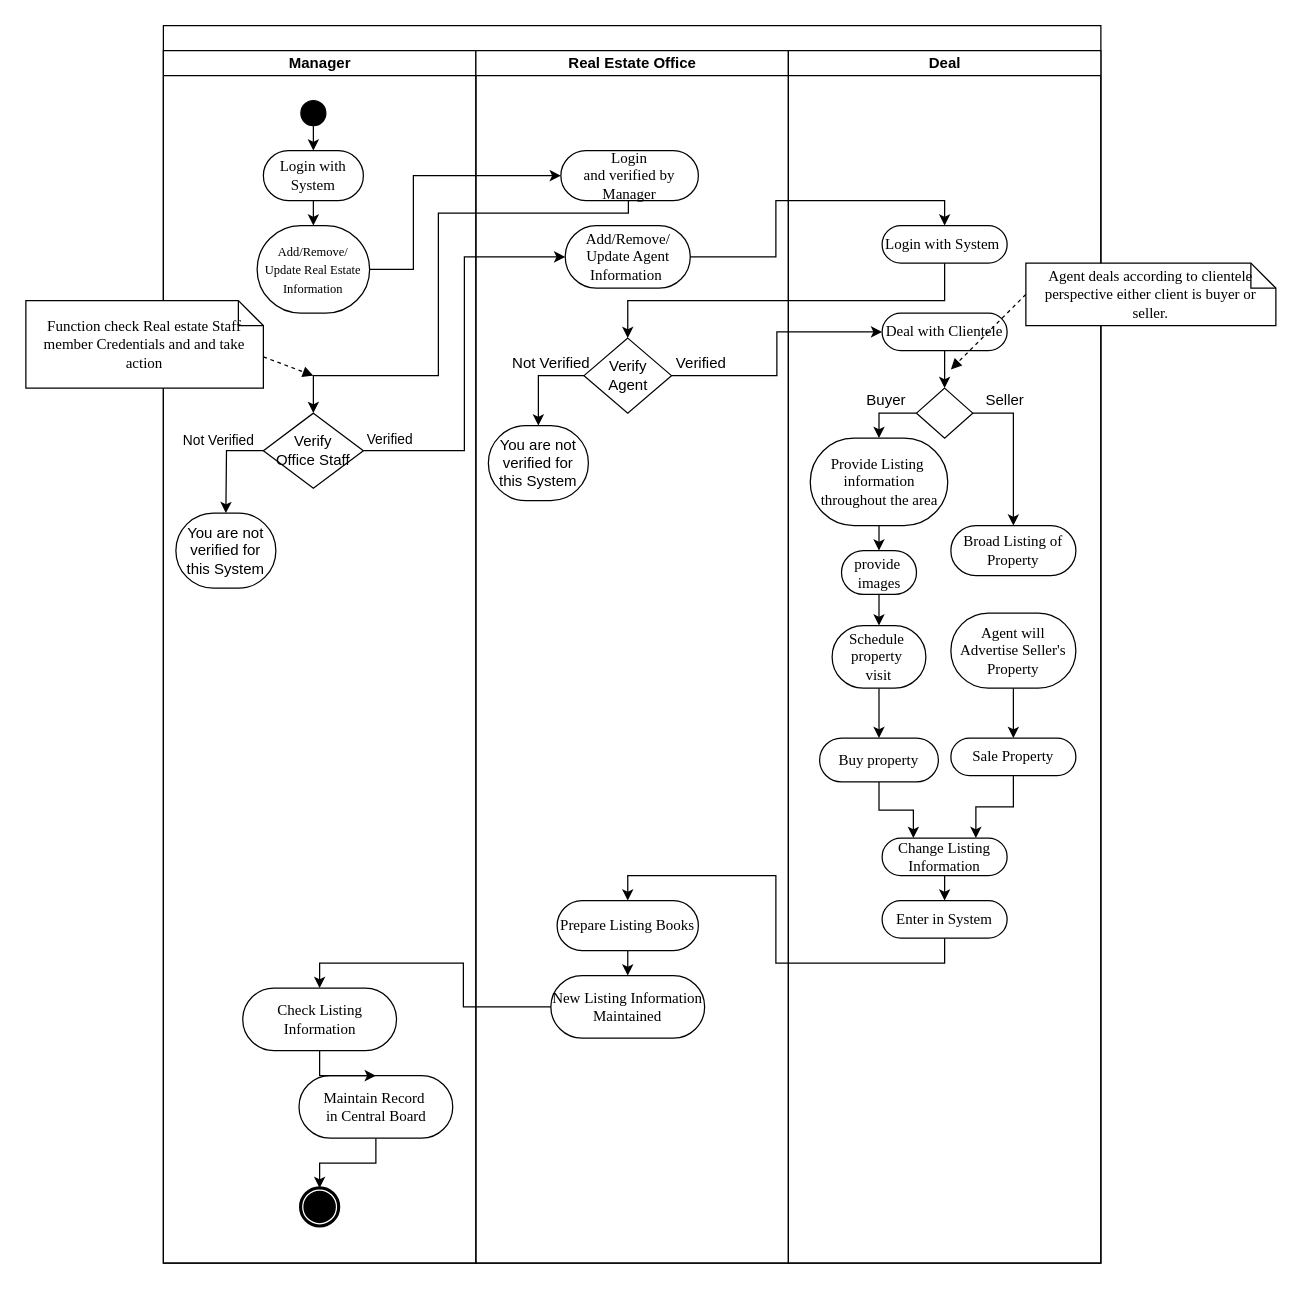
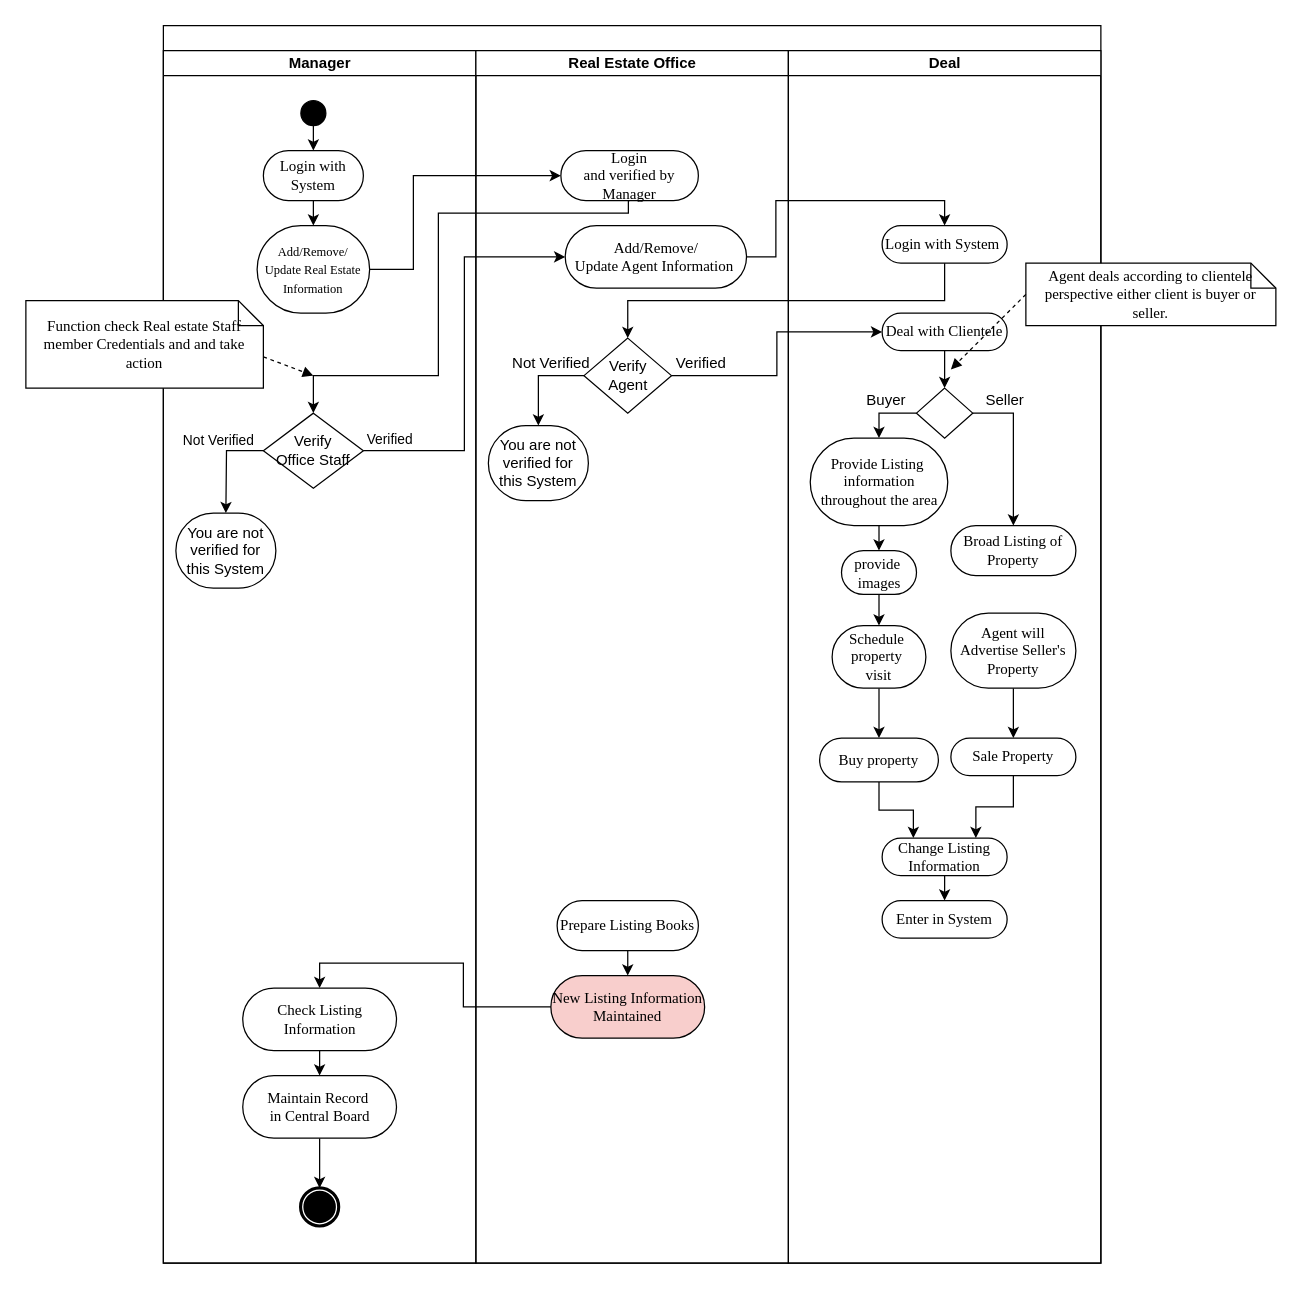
node "Add/Remove/ Update Agent Information": size 125x63 -> 181x63
edge "Enter in System" -> "Prepare Listing Books": removed
node "New Listing Information Maintained": fillcolor #ffffff -> #f8cecc
node "Maintain Record in Central Board": moved (376, 1107) -> (319, 1107)
